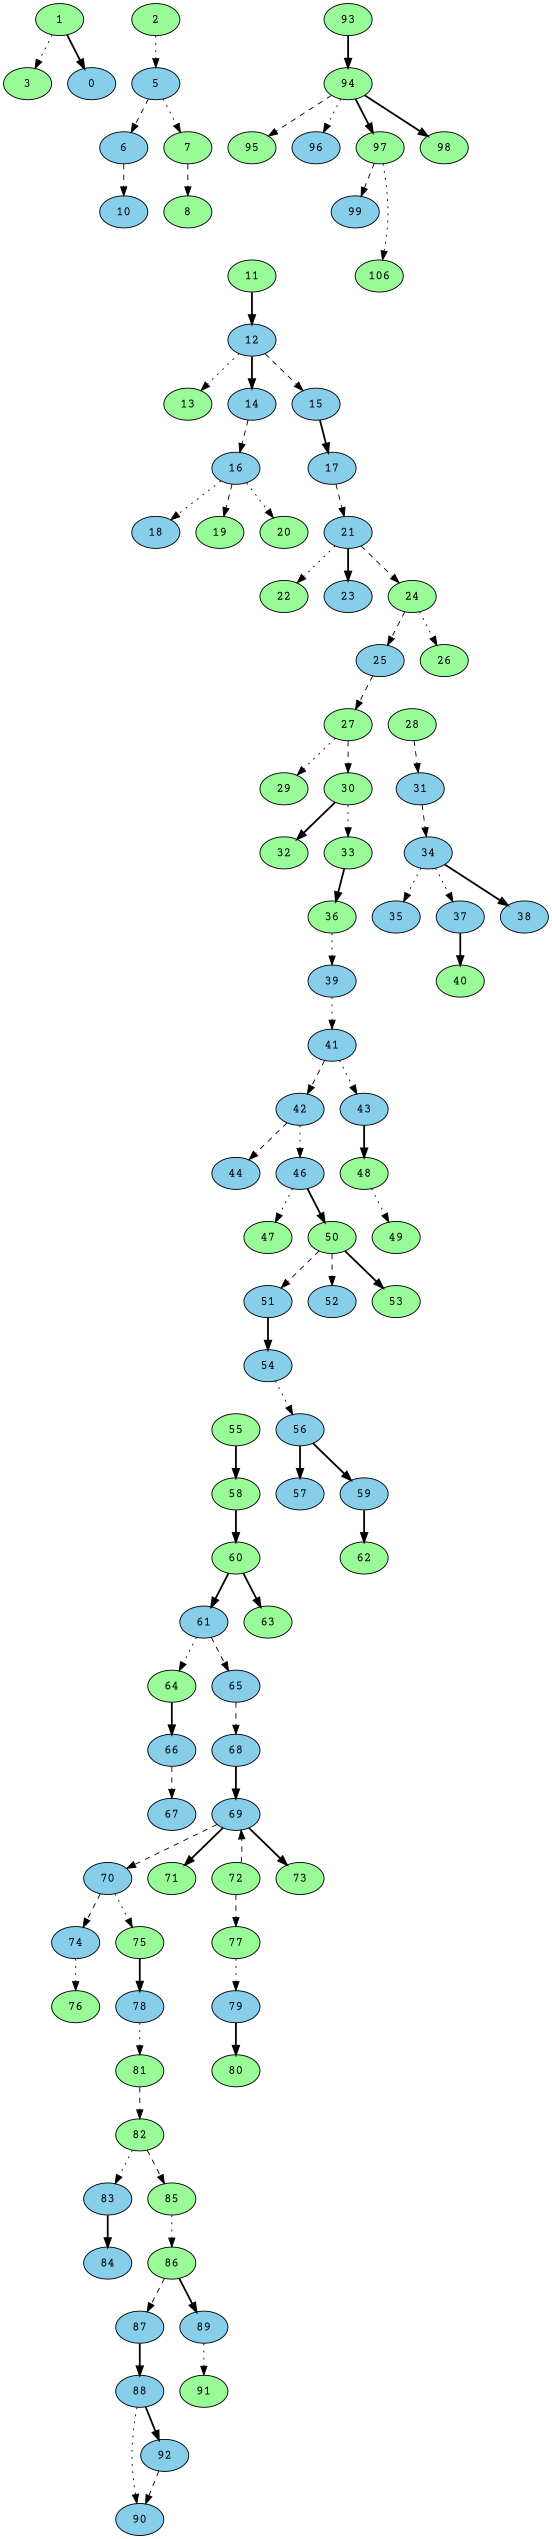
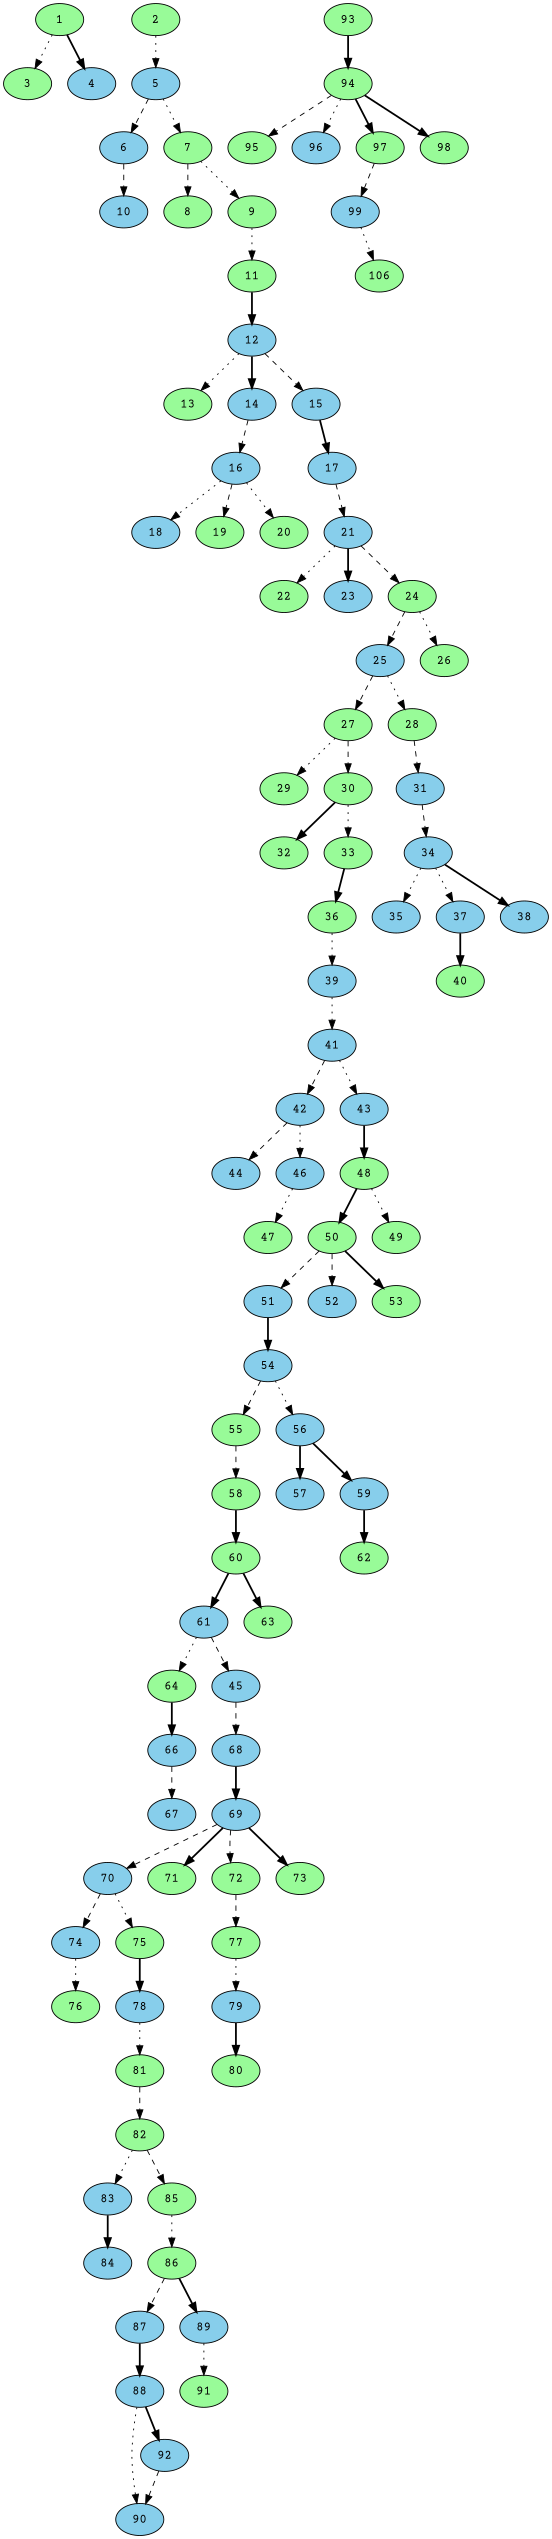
node "0": label "0" -> "4"
edge "97" -> "106": now "99" -> "106"
node "9": added
edge "25" -> "28": added
edge "46" -> "50": now "48" -> "50"
edge "54" -> "55": added
edge "55" -> "58": style bold -> dashed
node "65": label "65" -> "45"
edge "72" -> "69": reversed
